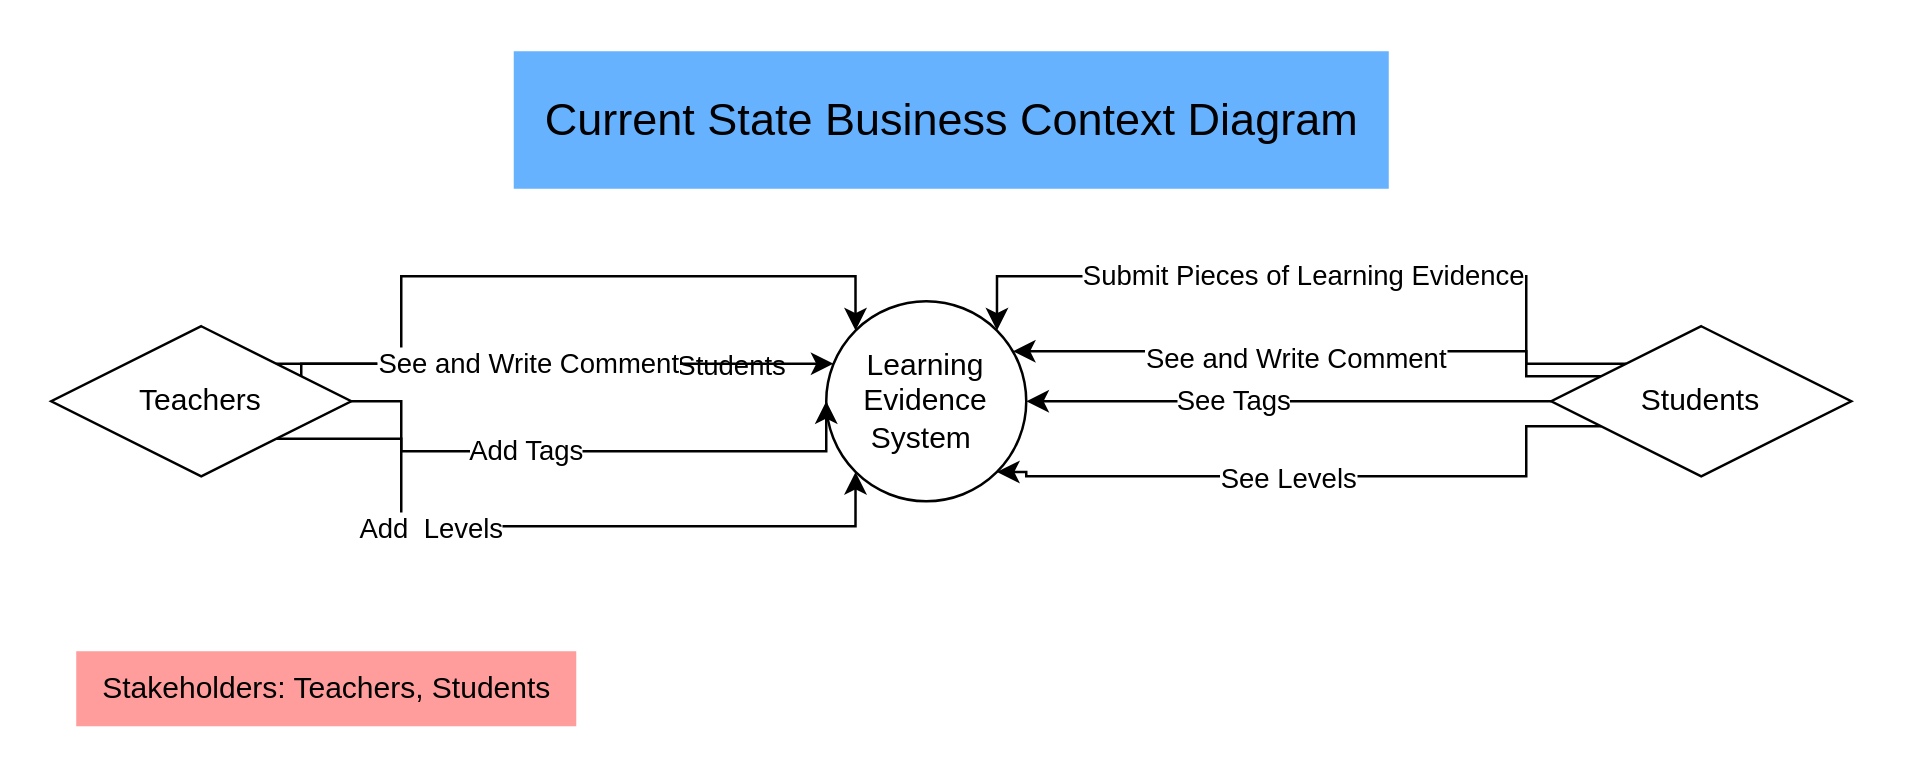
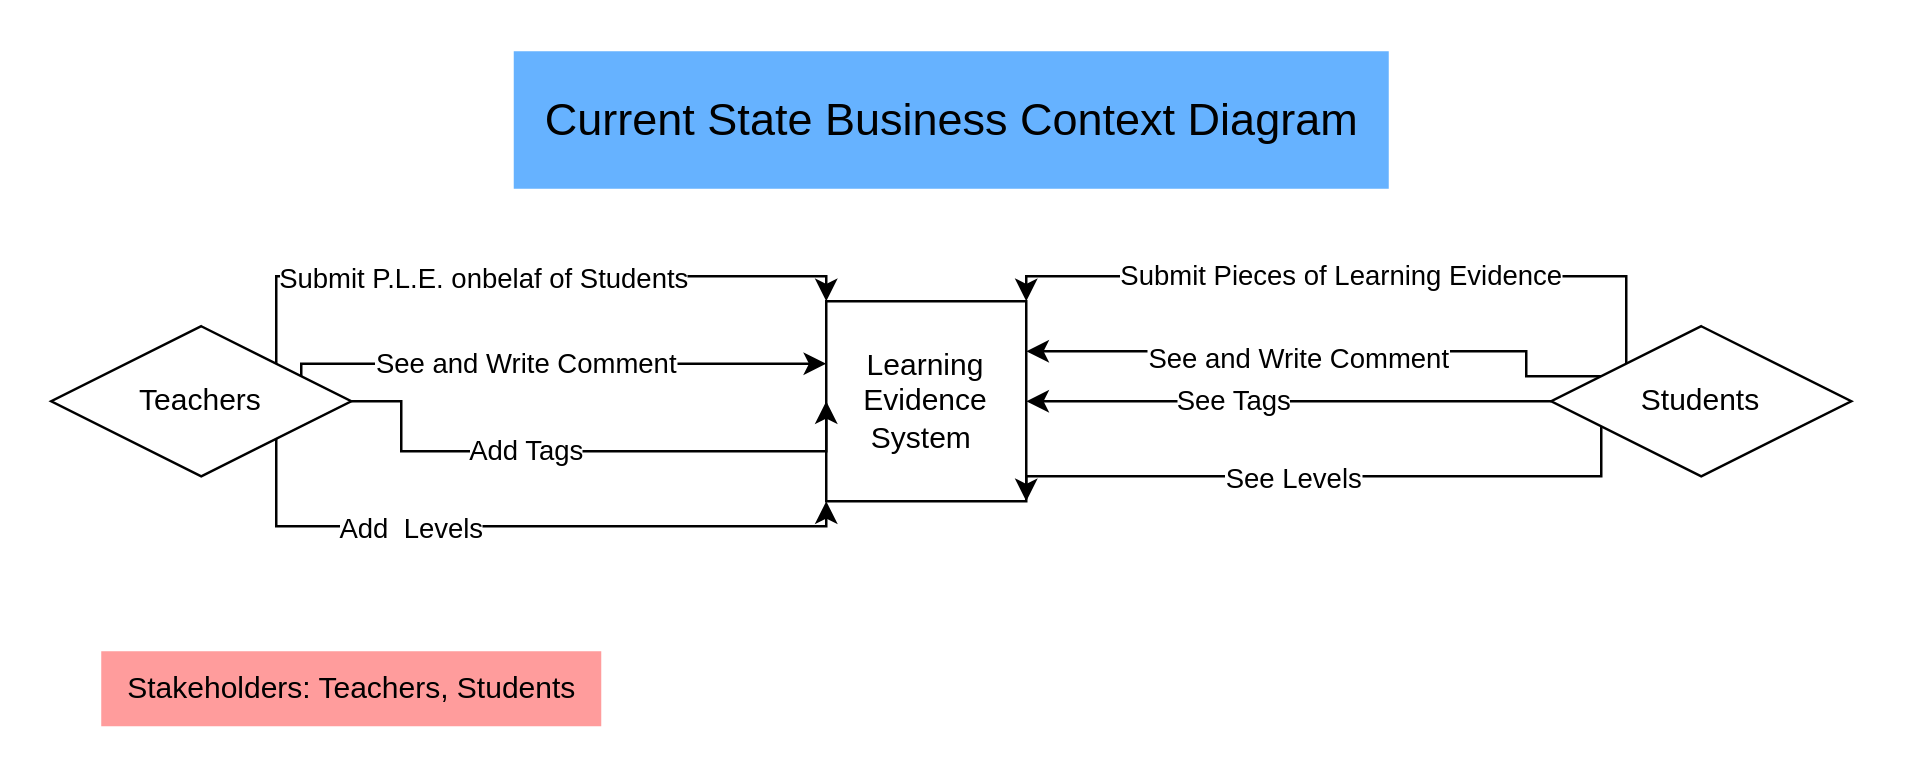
node "Learning Evidence System": shape ellipse -> rectangle
node "Stakeholders: Teachers, Students": moved (326, 689) -> (351, 689)
